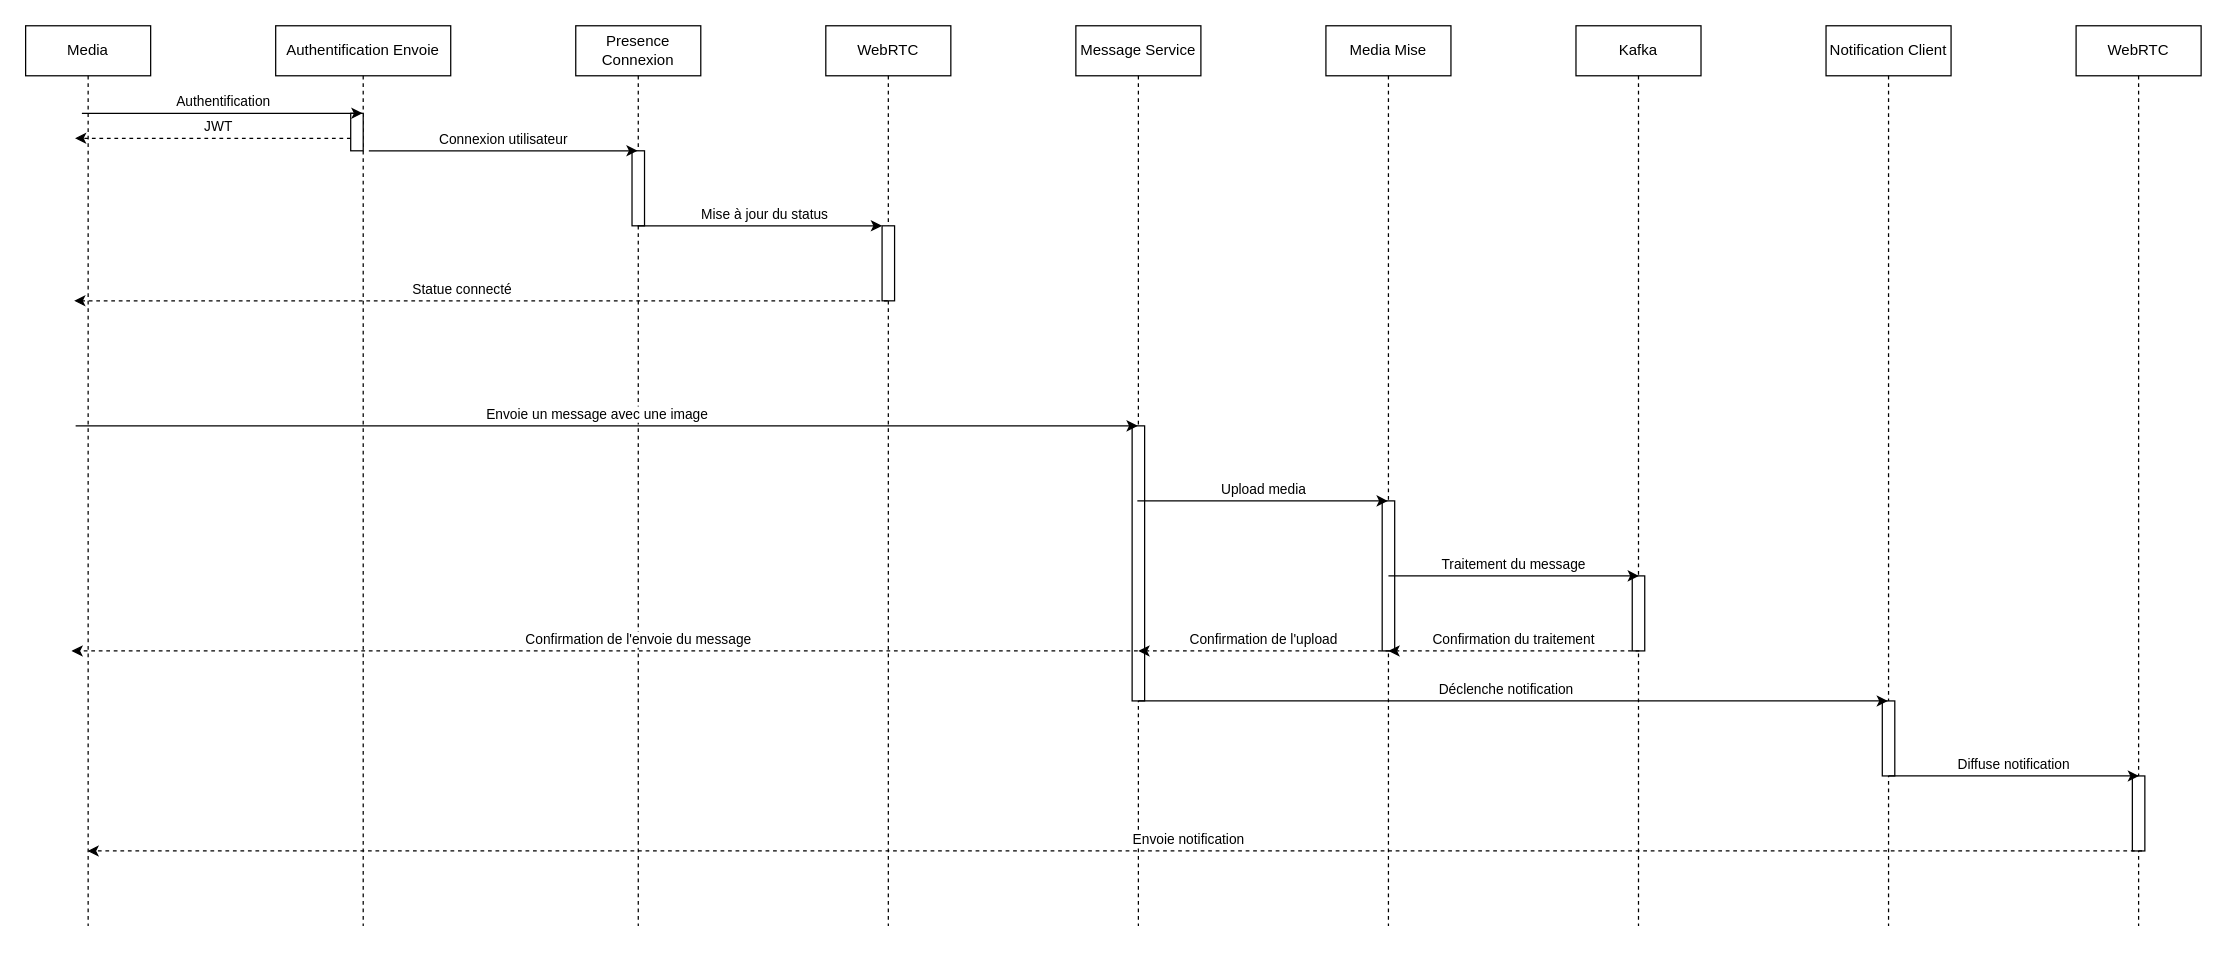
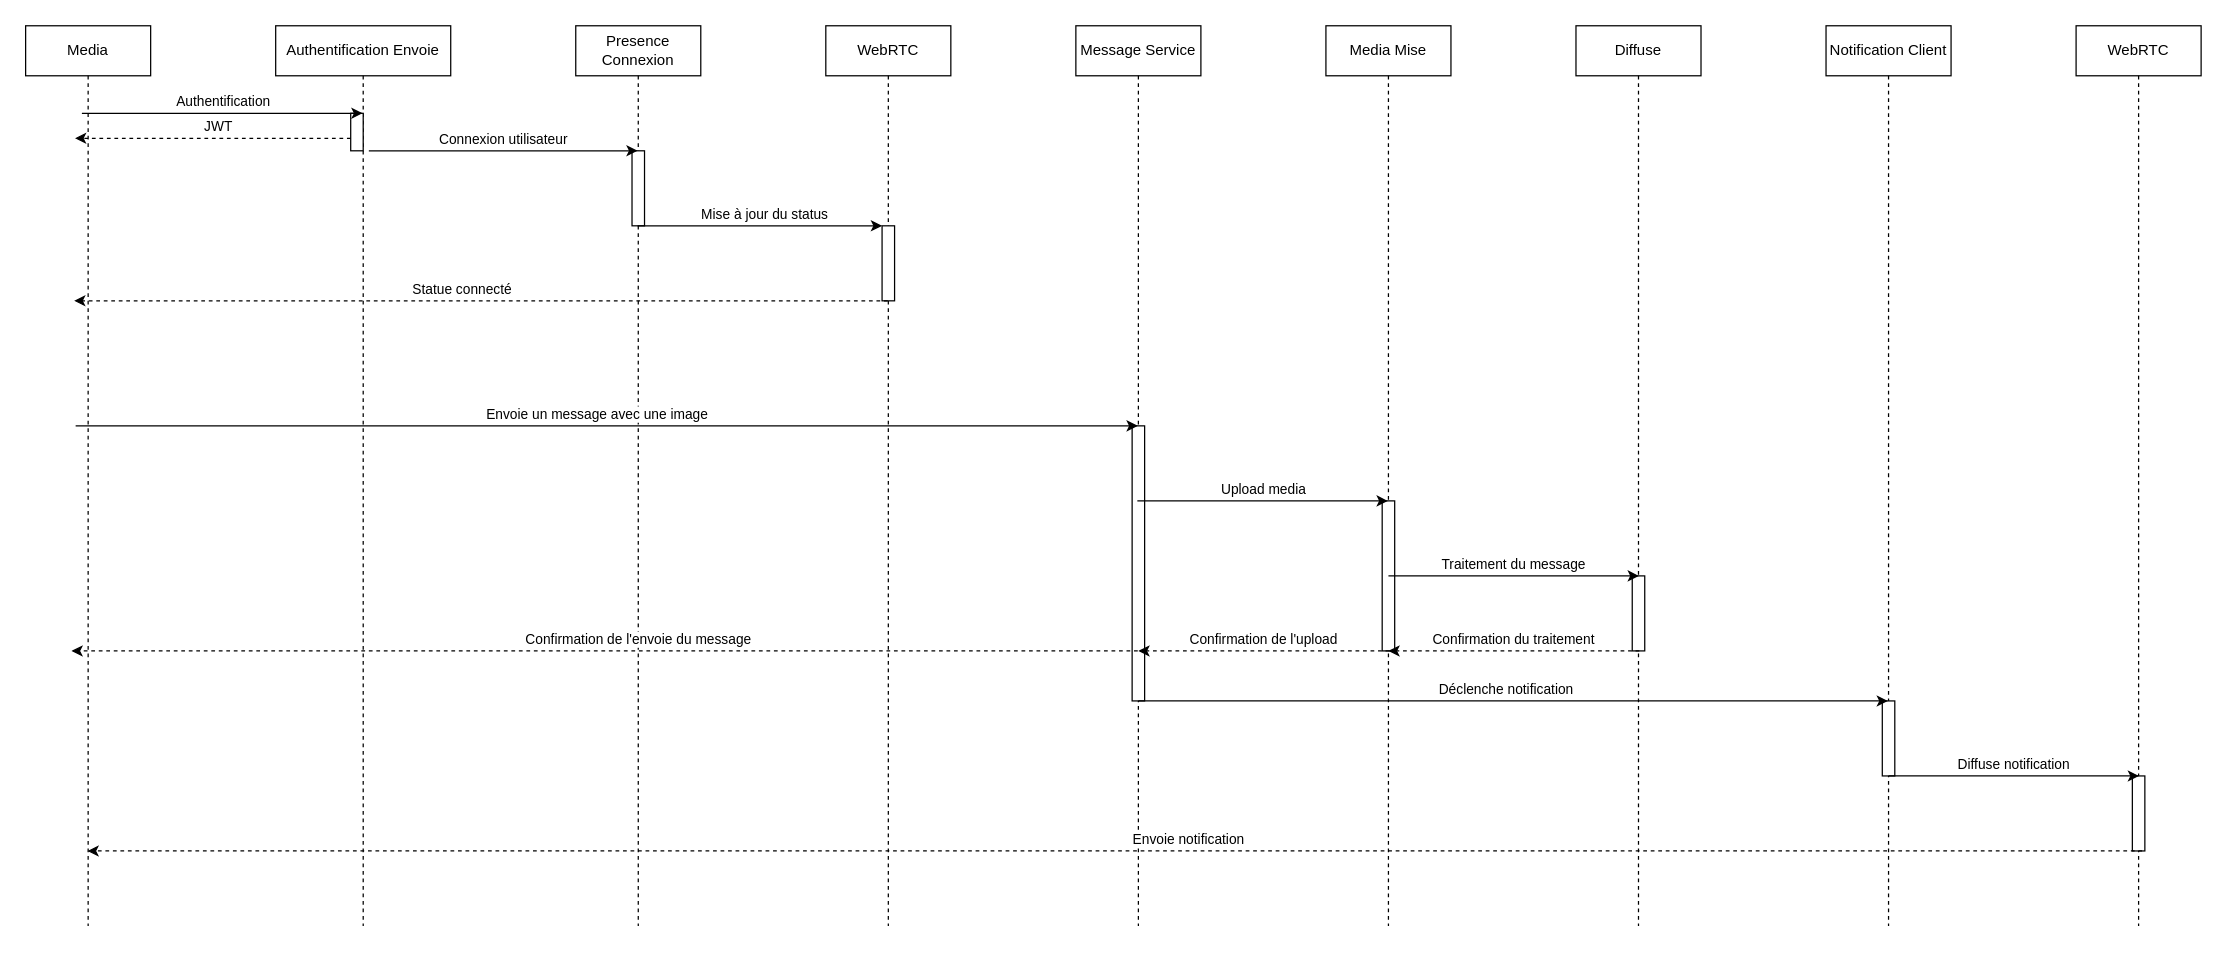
node "Kafka": label "Kafka" -> "Diffuse"
